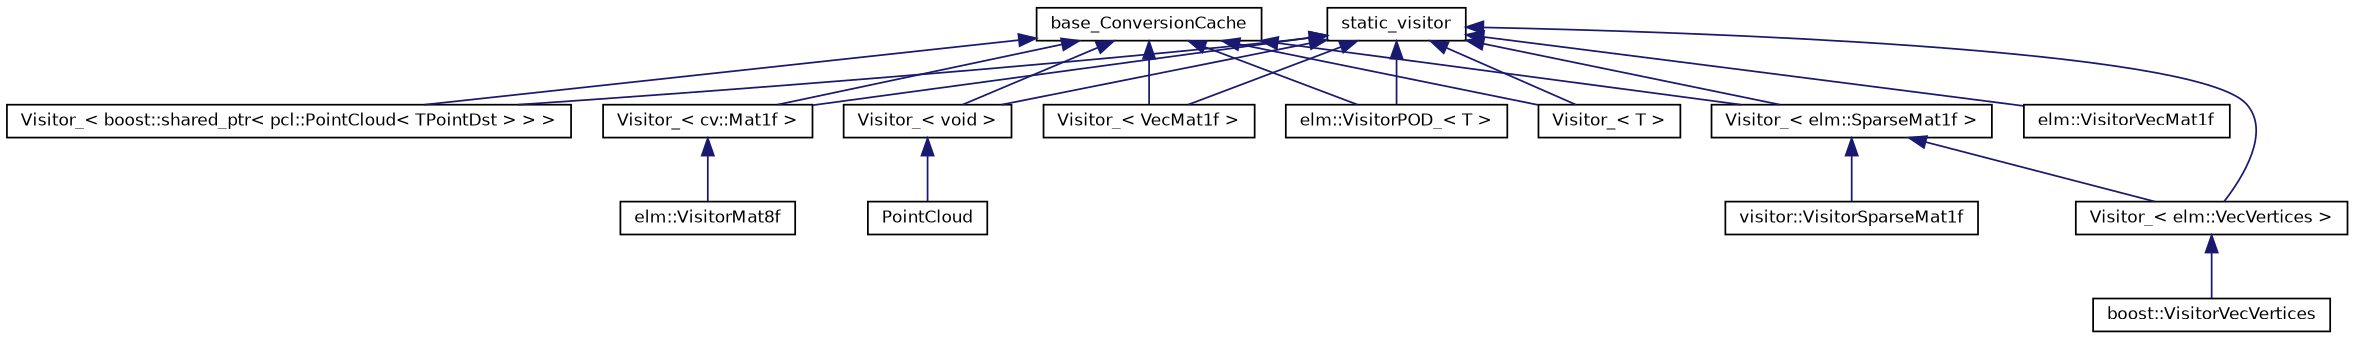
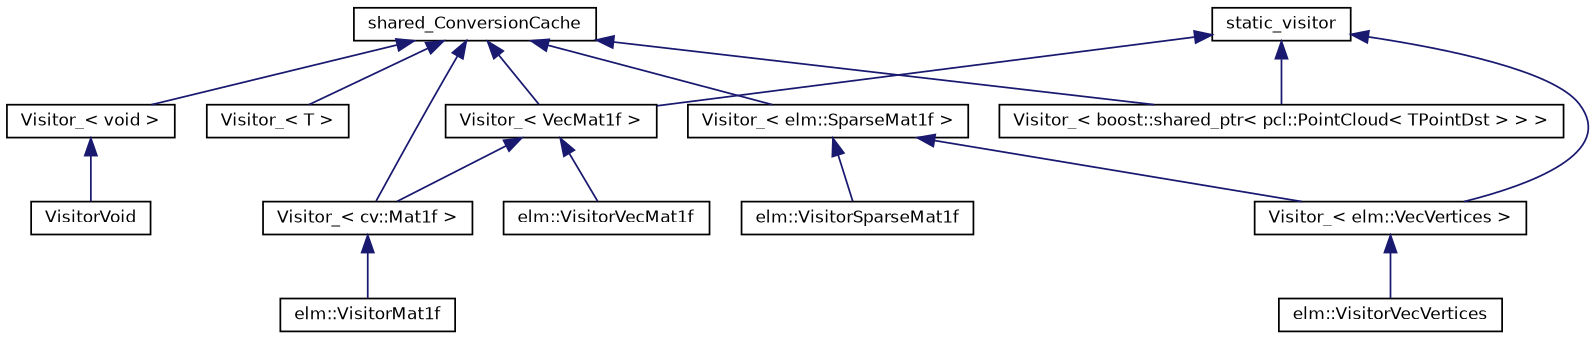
node "base_ConversionCache": label "base_ConversionCache" -> "shared_ConversionCache"
edge "elm::VisitorVecMat1f" -> "static_visitor": now "elm::VisitorVecMat1f" -> "Visitor_< VecMat1f >"
edge "Visitor_< void >" -> "static_visitor": removed
edge "Visitor_< elm::SparseMat1f >" -> "static_visitor": removed
edge "Visitor_< cv::Mat1f >" -> "static_visitor": now "Visitor_< cv::Mat1f >" -> "Visitor_< VecMat1f >"
edge "Visitor_< T >" -> "static_visitor": removed
node "elm::VisitorPOD_< T >": removed
node "elm::VisitorMat8f": label "elm::VisitorMat8f" -> "elm::VisitorMat1f"
node "PointCloud": label "PointCloud" -> "VisitorVoid"
node "visitor::VisitorSparseMat1f": label "visitor::VisitorSparseMat1f" -> "elm::VisitorSparseMat1f"
node "boost::VisitorVecVertices": label "boost::VisitorVecVertices" -> "elm::VisitorVecVertices"
